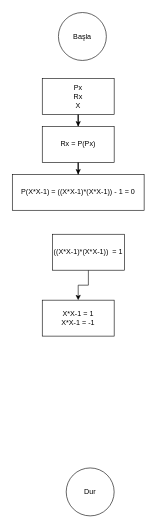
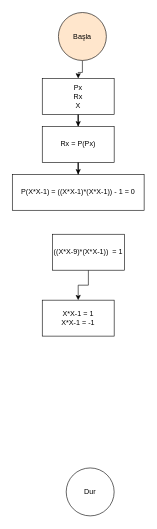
node "Başla": fillcolor #ffffff -> #ffe6cc
edge "Başla" -> "Px Rx X": added
node "((X*X-1)*(X*X-1)) = 1": label "((X*X-1)*(X*X-1)) = 1" -> "((X*X-9)*(X*X-1)) = 1"
